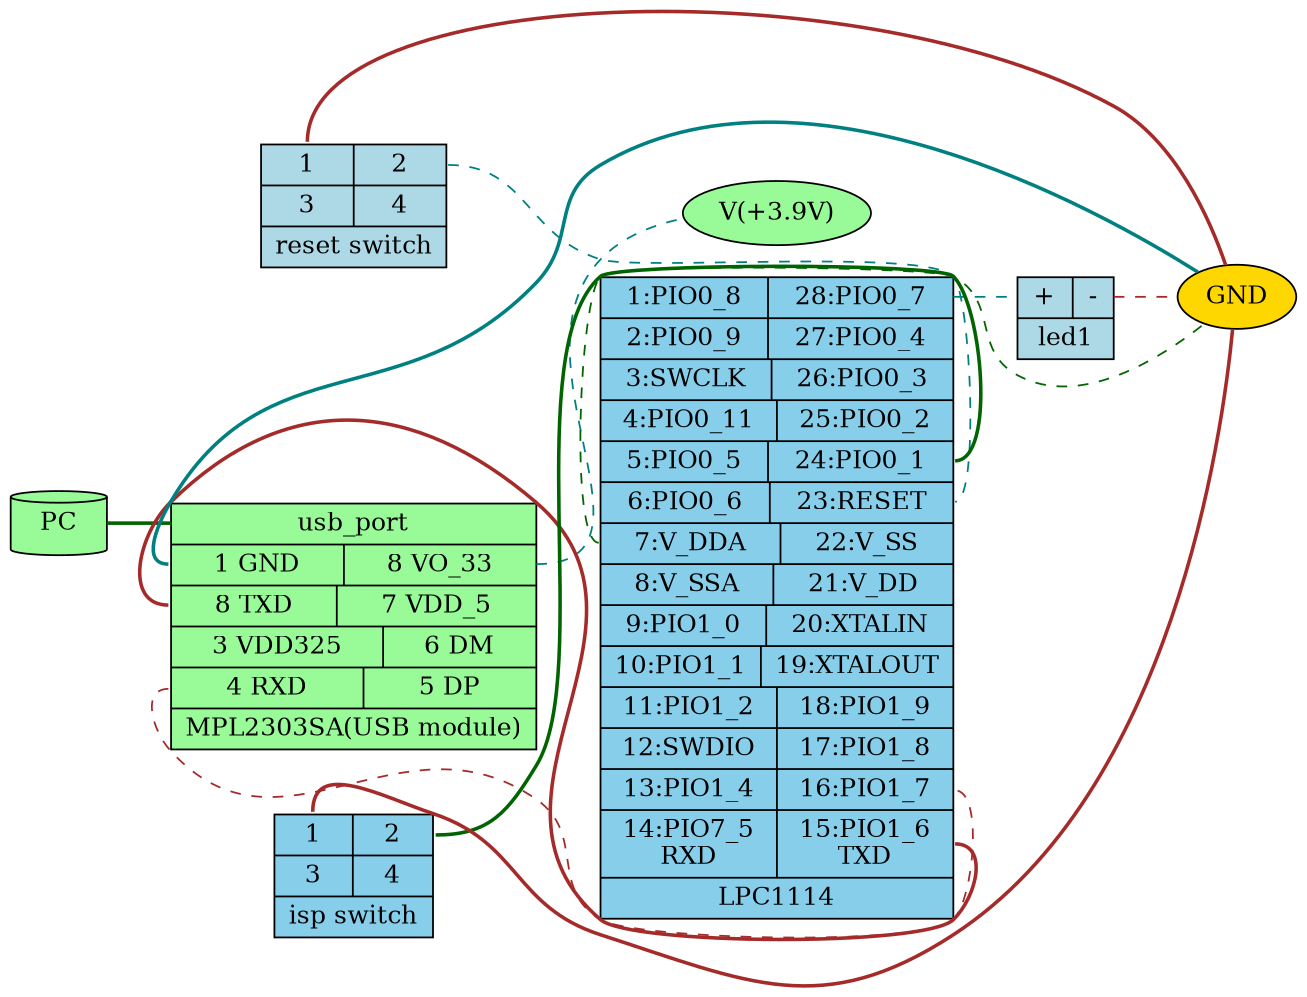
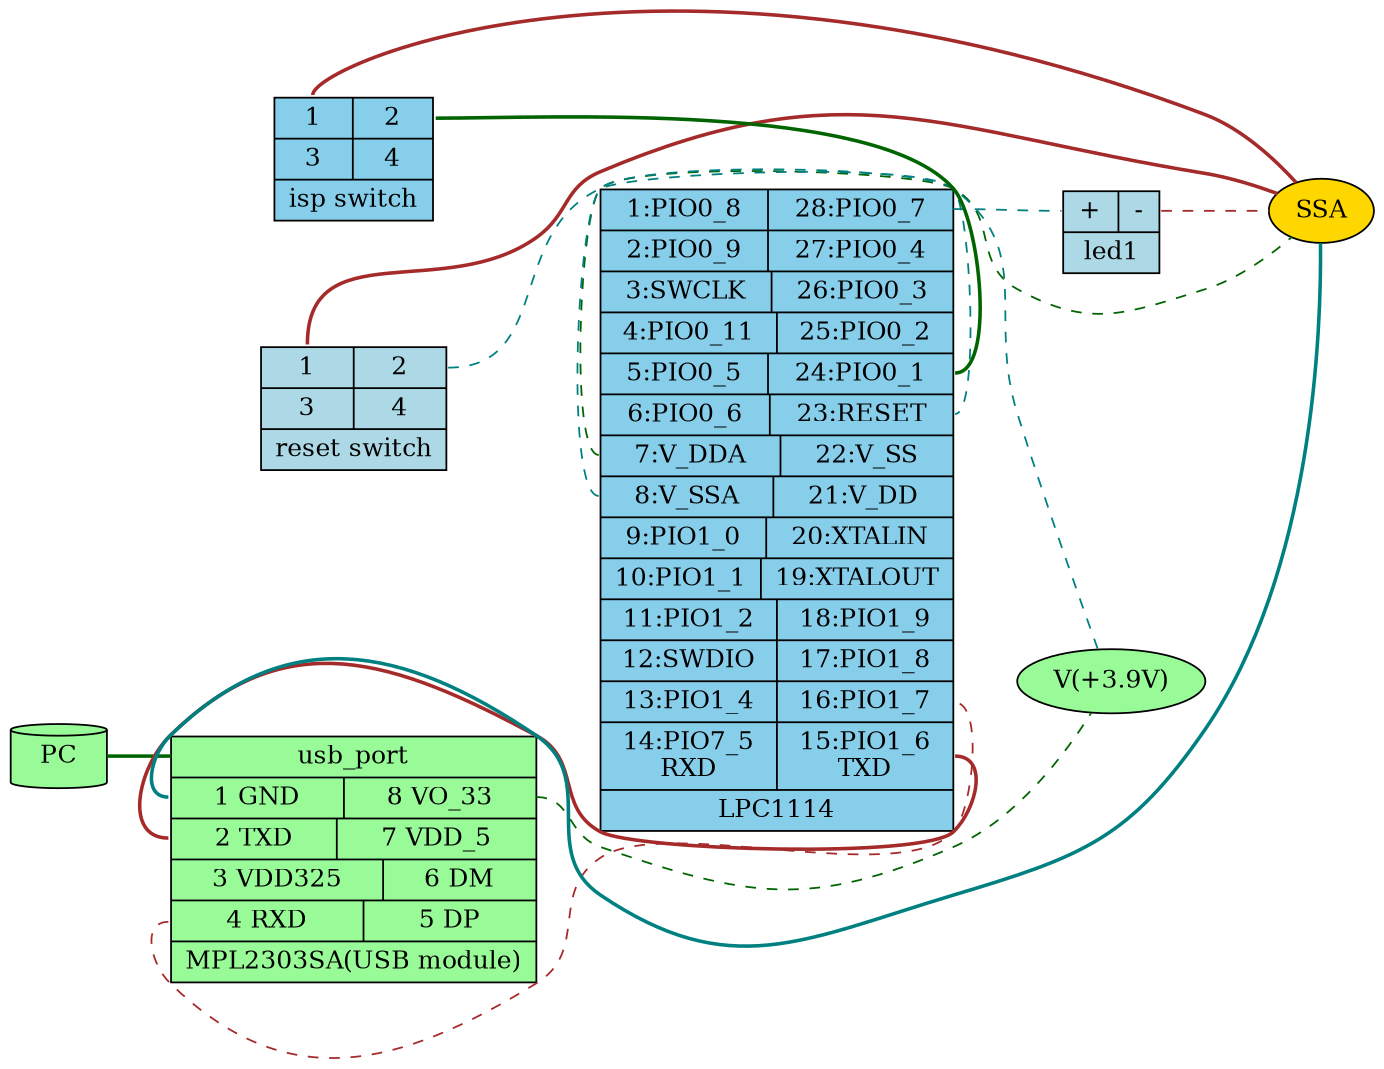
node "GND": label "GND" -> "SSA"
edge "1:PIO0_8" -- "V(+3.9V)": added
edge "V(+3.9V)" -- "usb_port": color teal -> darkgreen
node "usb_port": text "8 TXD" -> "2 TXD"
